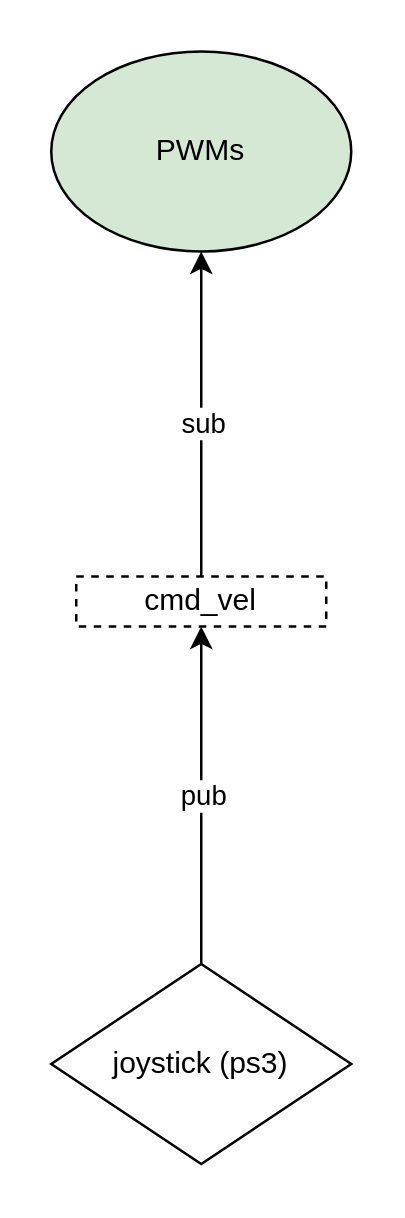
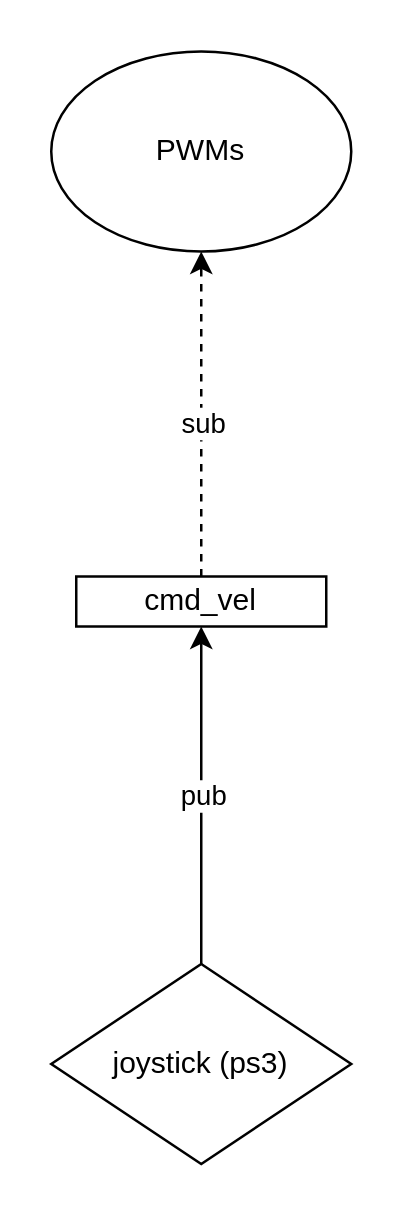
node "PWMs": fillcolor #d5e8d4 -> #ffffff
edge "cmd_vel" -> "PWMs": style solid -> dashed
node "cmd_vel": style dashed -> solid
